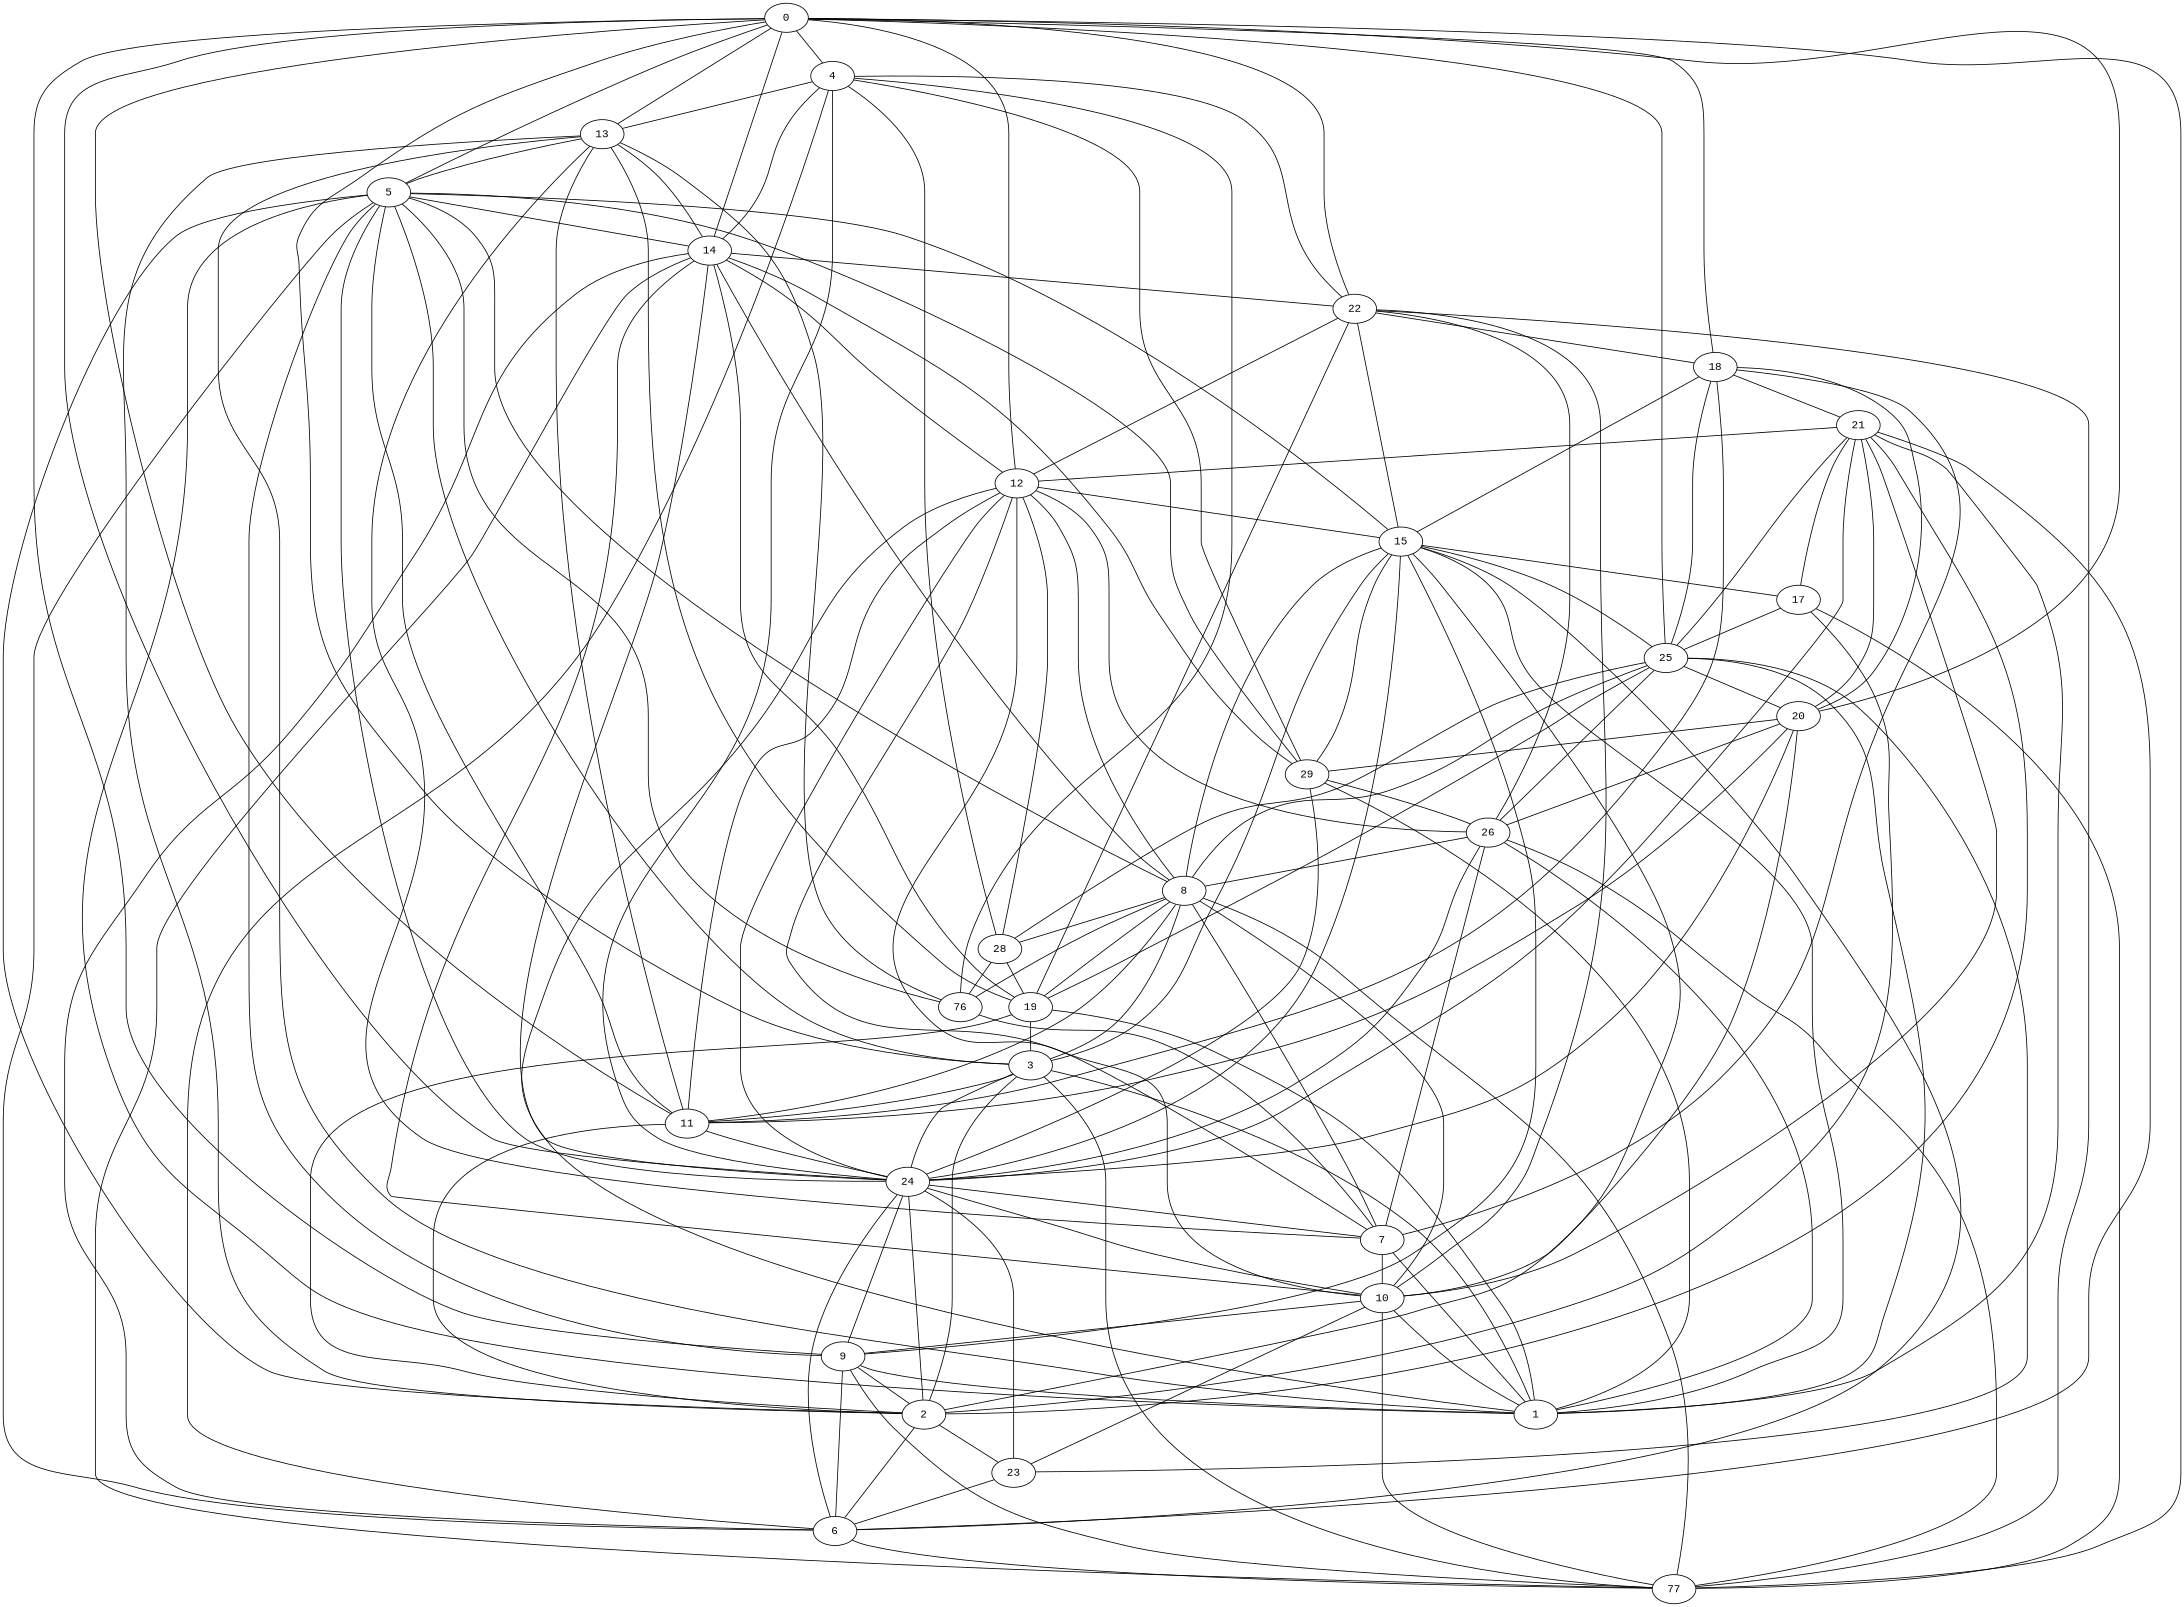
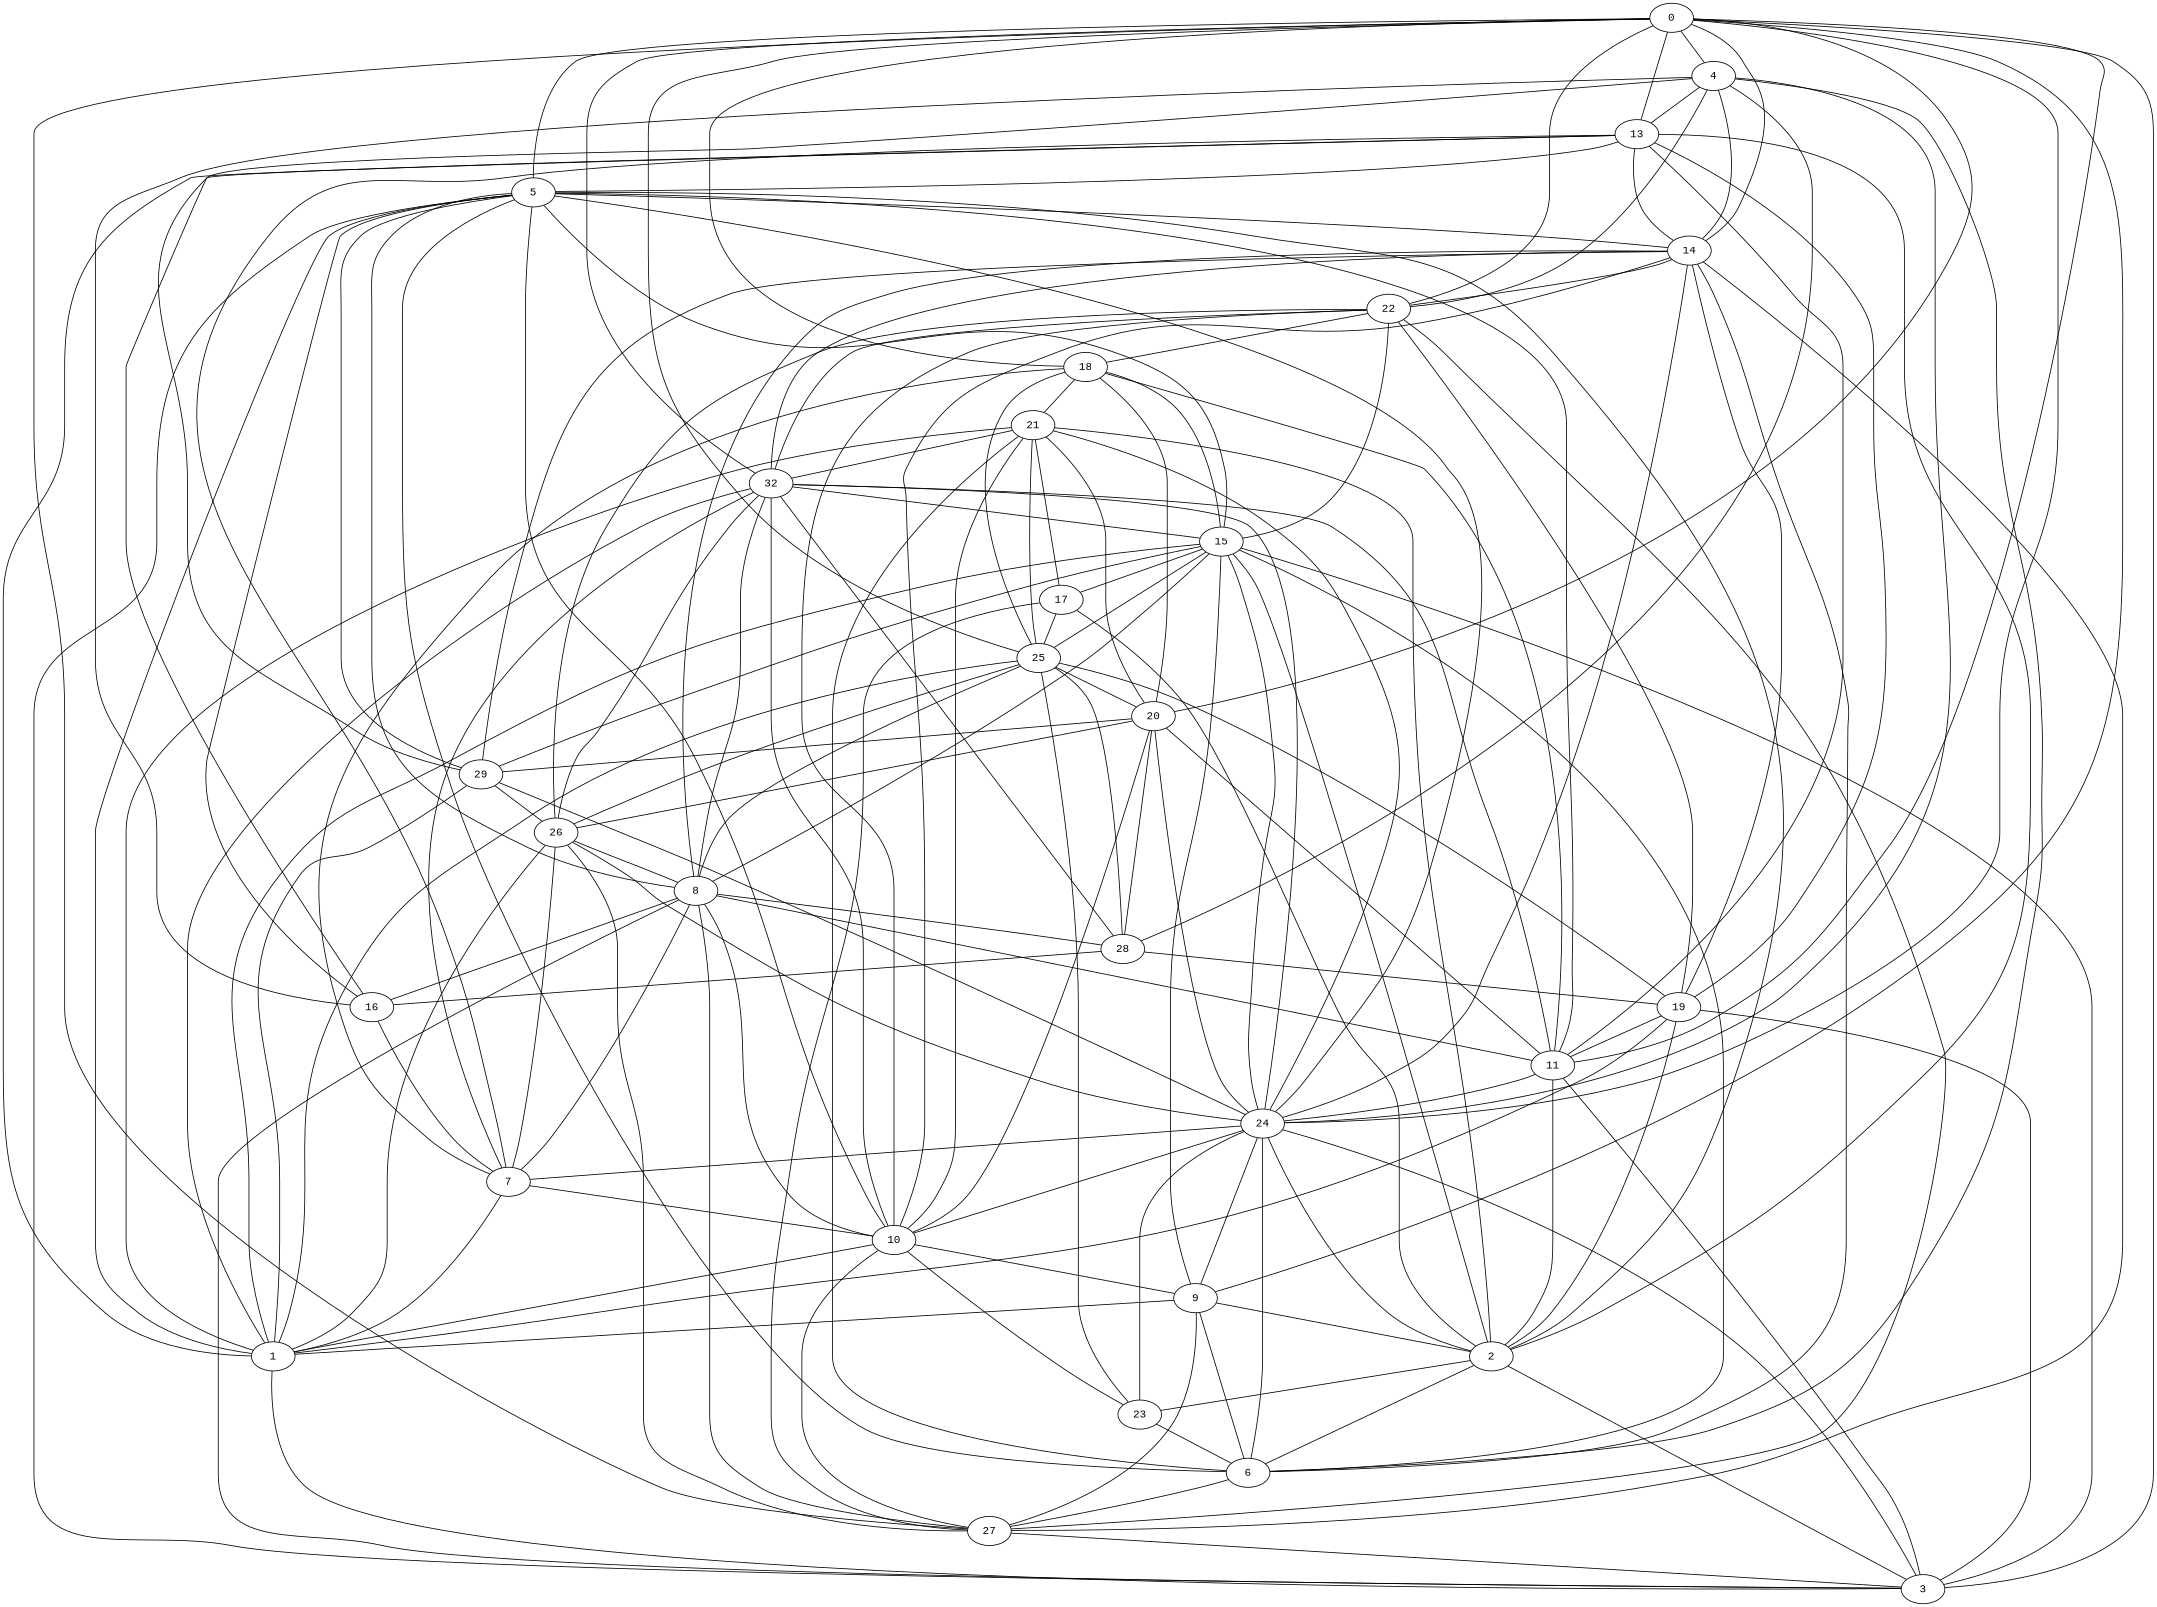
node "12": label "12" -> "32"
edge "20" -- "28": added
edge "8" -- "19": now "11" -- "19"
edge "5" -- "9": now "5" -- "10"
node "76": label "76" -> "16"
node "77": label "77" -> "27"
